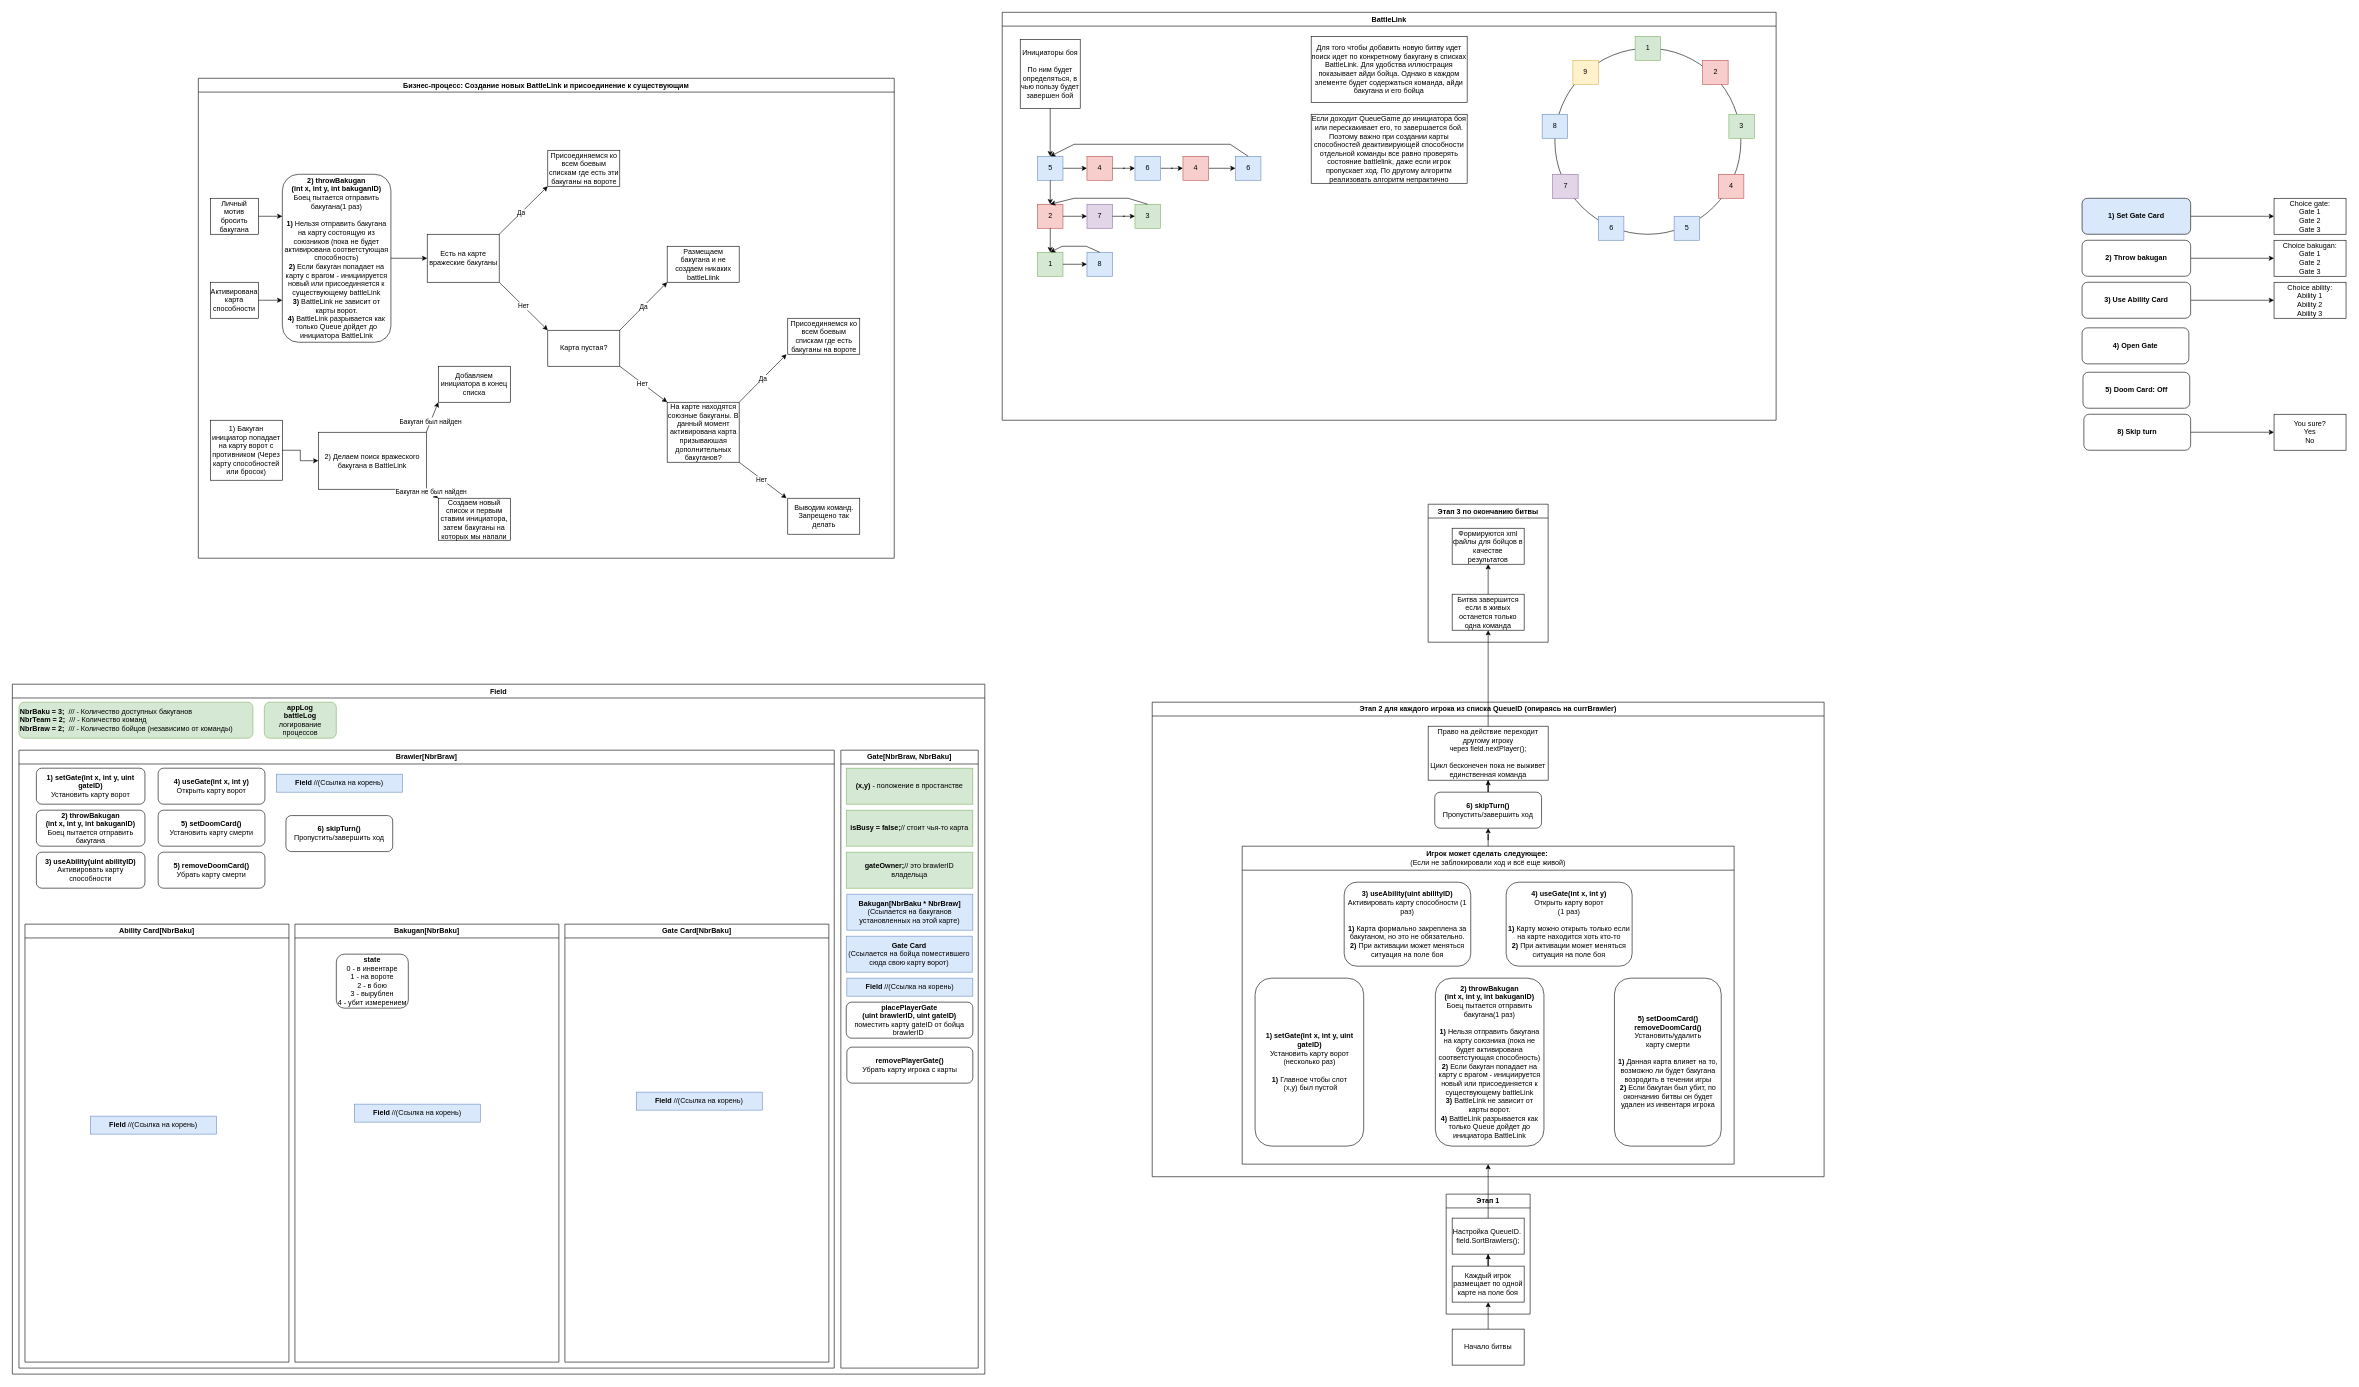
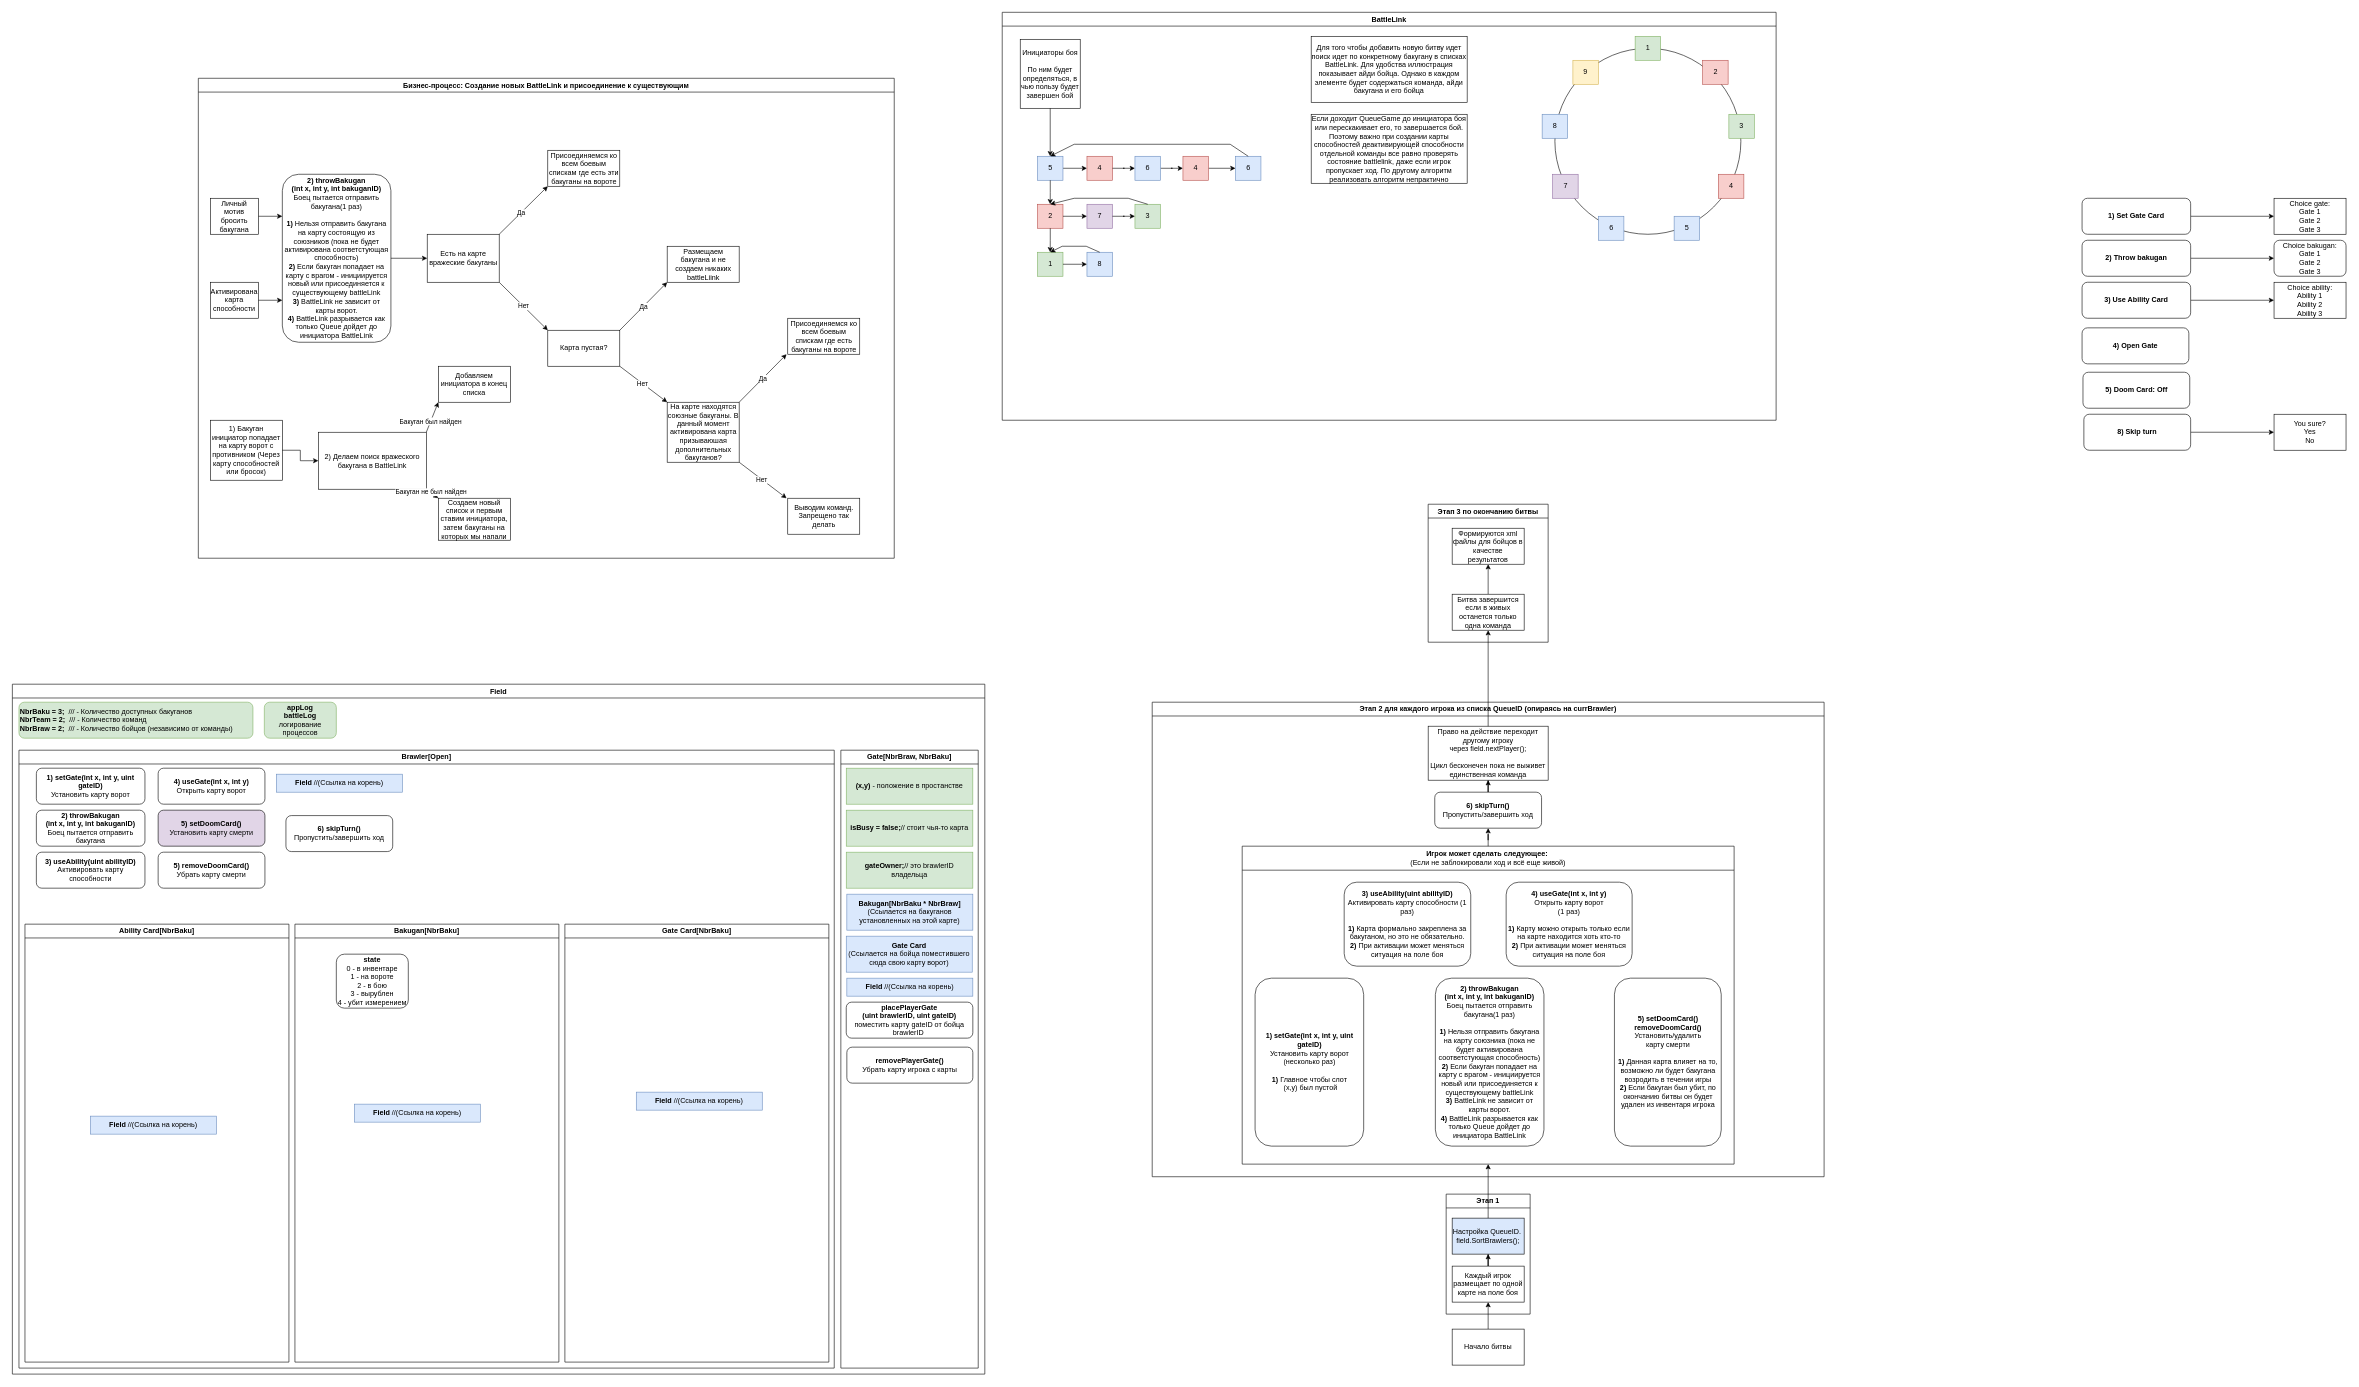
node "1) Set Gate Card": fillcolor #dae8fc -> #ffffff
node "Choice bakugan: Gate 1 Gate 2 Gate 3": shape rectangle -> rounded rectangle
node "Brawler[NbrBraw]": label "Brawler[NbrBraw]" -> "Brawler[Open]"
node "5) setDoomCard() Установить карту смерти": fillcolor #ffffff -> #e1d5e7
node "Настройка QueueID. field.SortBrawlers();": fillcolor #ffffff -> #dae8fc
